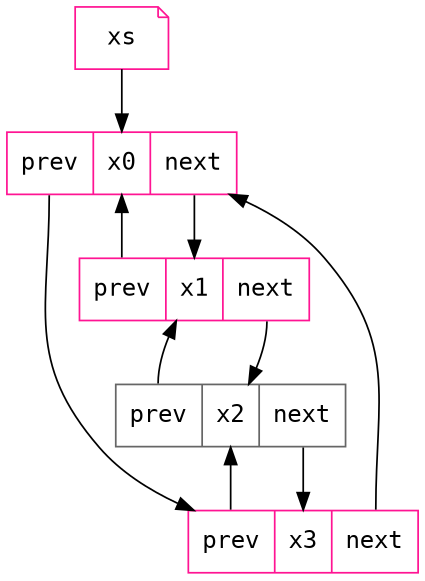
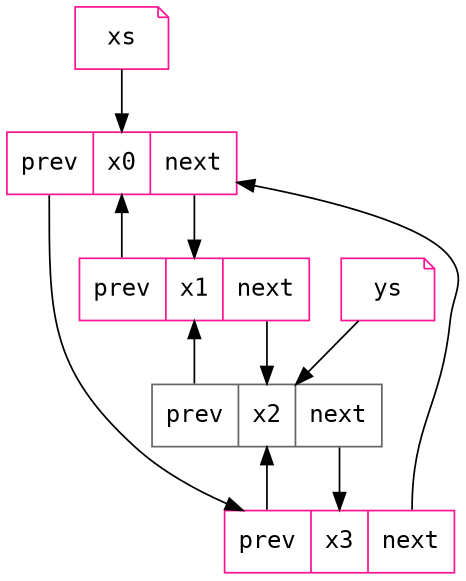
node "ys": added
